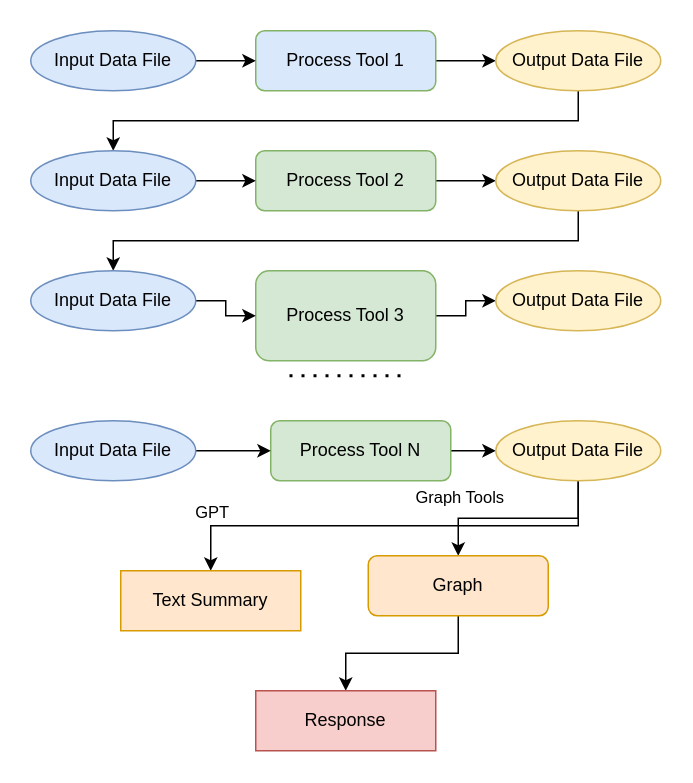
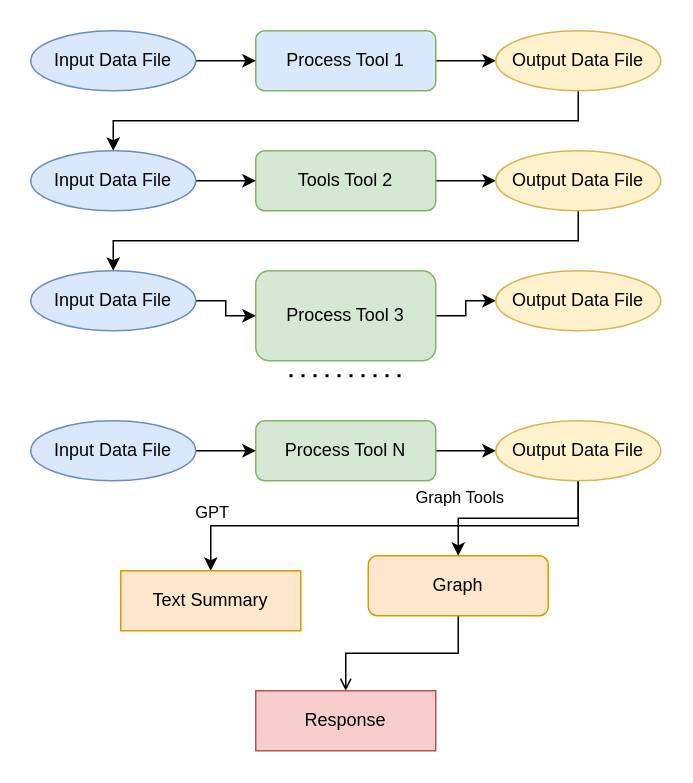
node "Process Tool 2": label "Process Tool 2" -> "Tools Tool 2"
node "Process Tool N": moved (361, 451) -> (346, 451)
edge "Graph" -> "Response": arrowhead classic -> open
